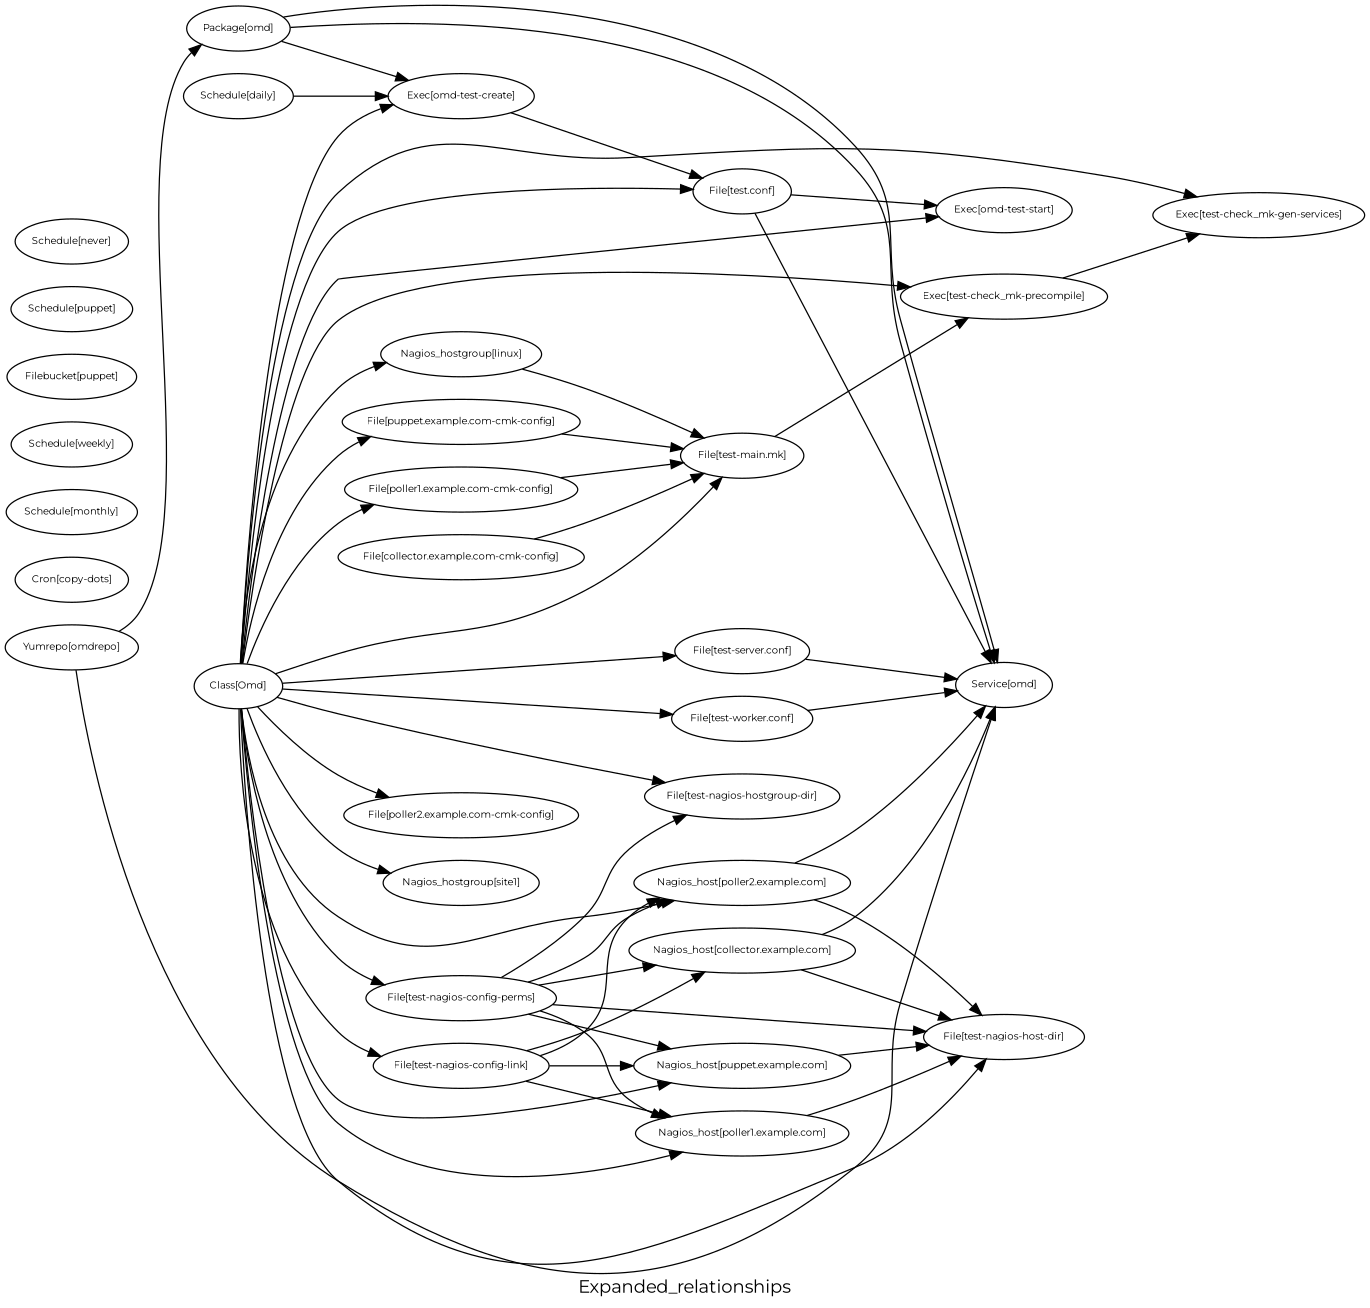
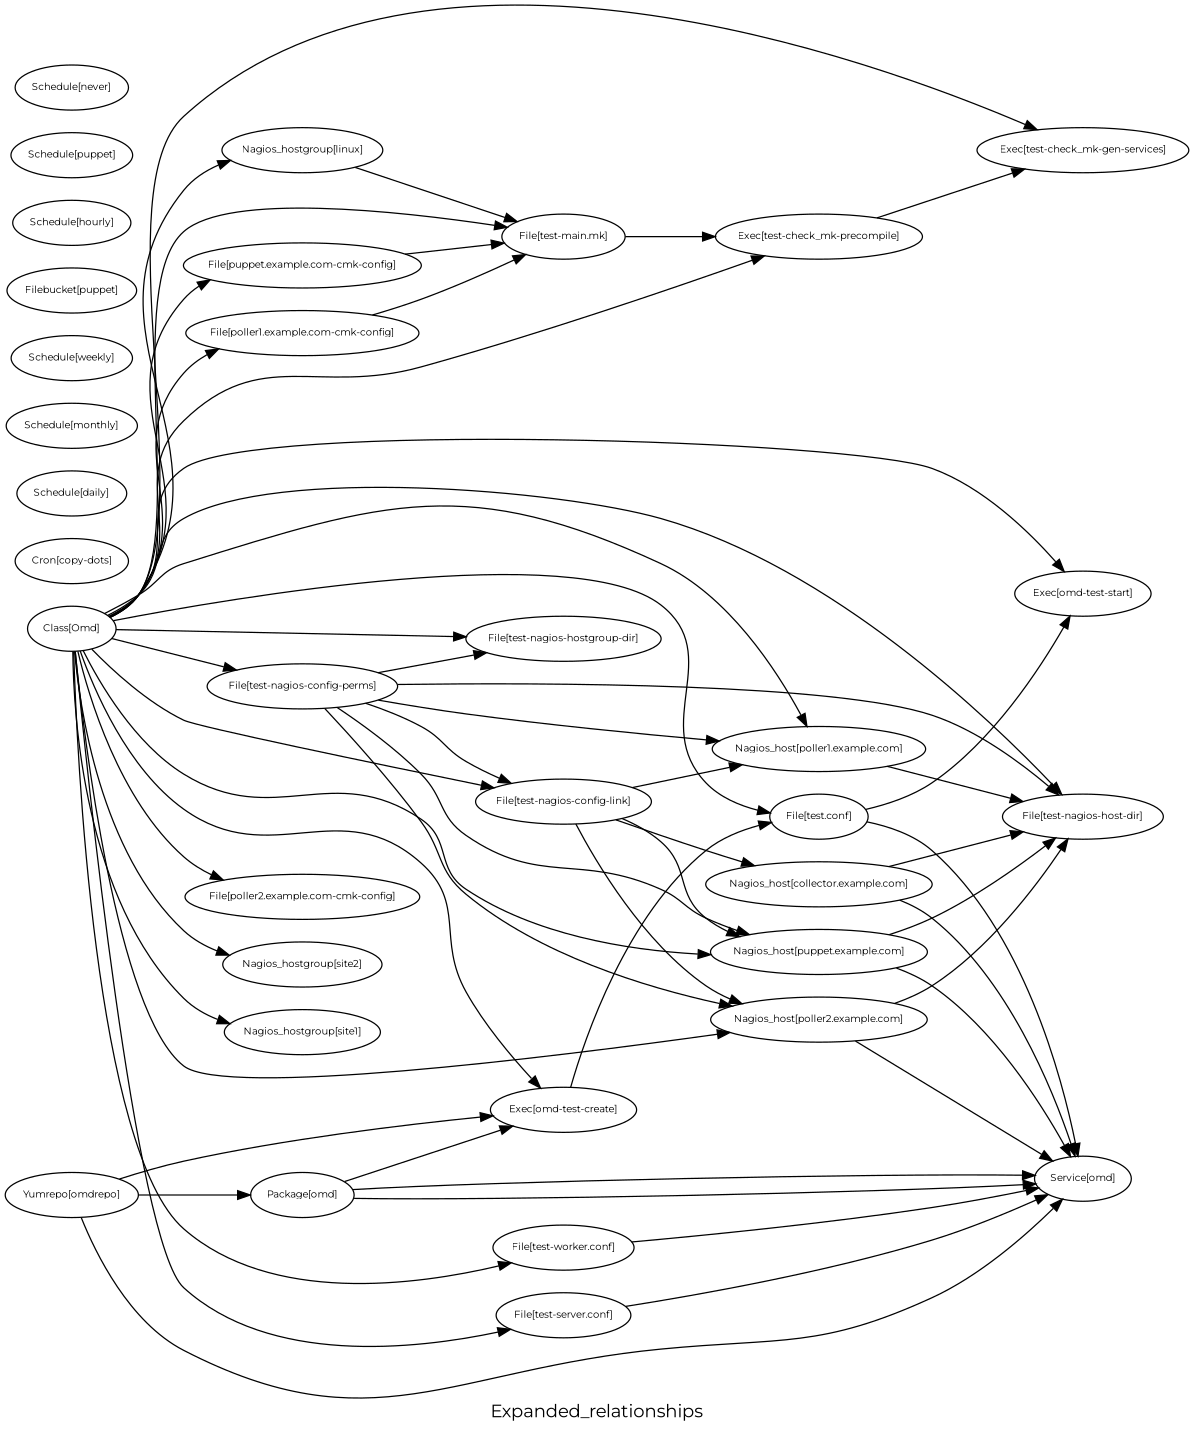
edge "Schedule[daily]" -> "Exec[omd-test-create]": now "Yumrepo[omdrepo]" -> "Exec[omd-test-create]"
node "Schedule[hourly]": added
node "File[collector.example.com-cmk-config]": removed
node "Nagios_hostgroup[site2]": added
edge "File[test-nagios-config-perms]" -> "Nagios_host[collector.example.com]": now "File[test-nagios-config-perms]" -> "File[test-nagios-config-link]"
edge "Nagios_host[puppet.example.com]" -> "Service[omd]": added
